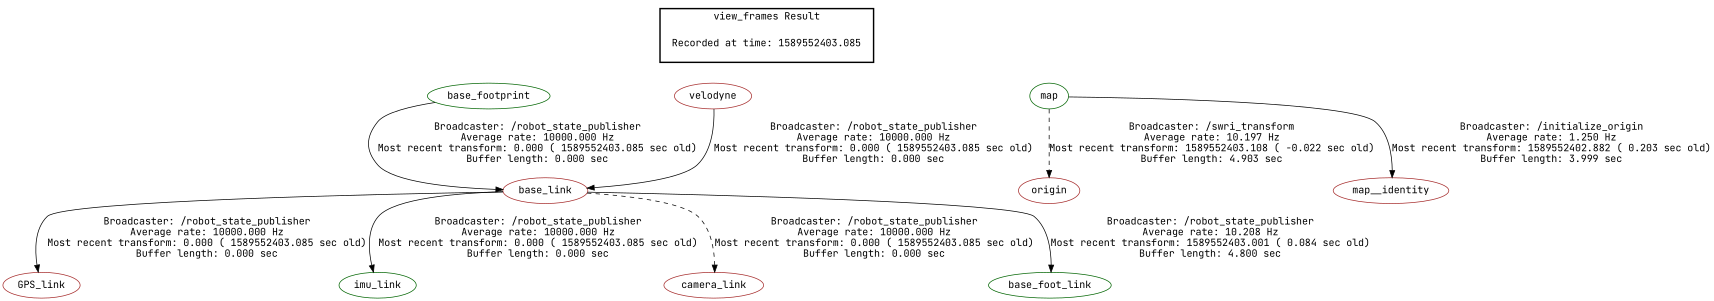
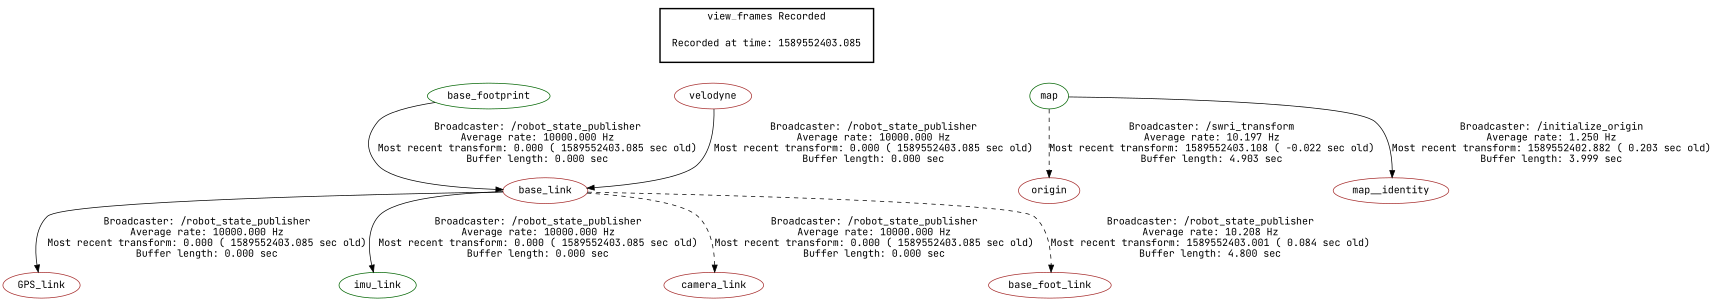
cluster "view_frames Result": label "view_frames Result" -> "view_frames Recorded"
edge "base_link" -> "base_foot_link": style solid -> dashed
node "base_foot_link": color darkgreen -> brown
